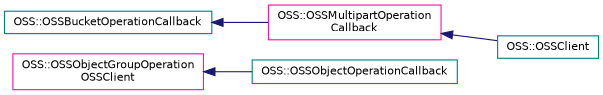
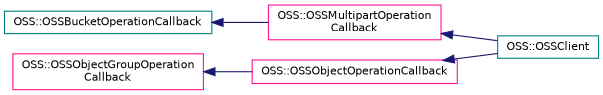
edge "OSS::OSSClient" -> "OSS::OSSObjectOperationCallback": added
node "OSS::OSSObjectGroupOperation OSSClient": label "OSS::OSSObjectGroupOperation OSSClient" -> "OSS::OSSObjectGroupOperation Callback"
node "OSS::OSSObjectOperationCallback": color teal -> deeppink
